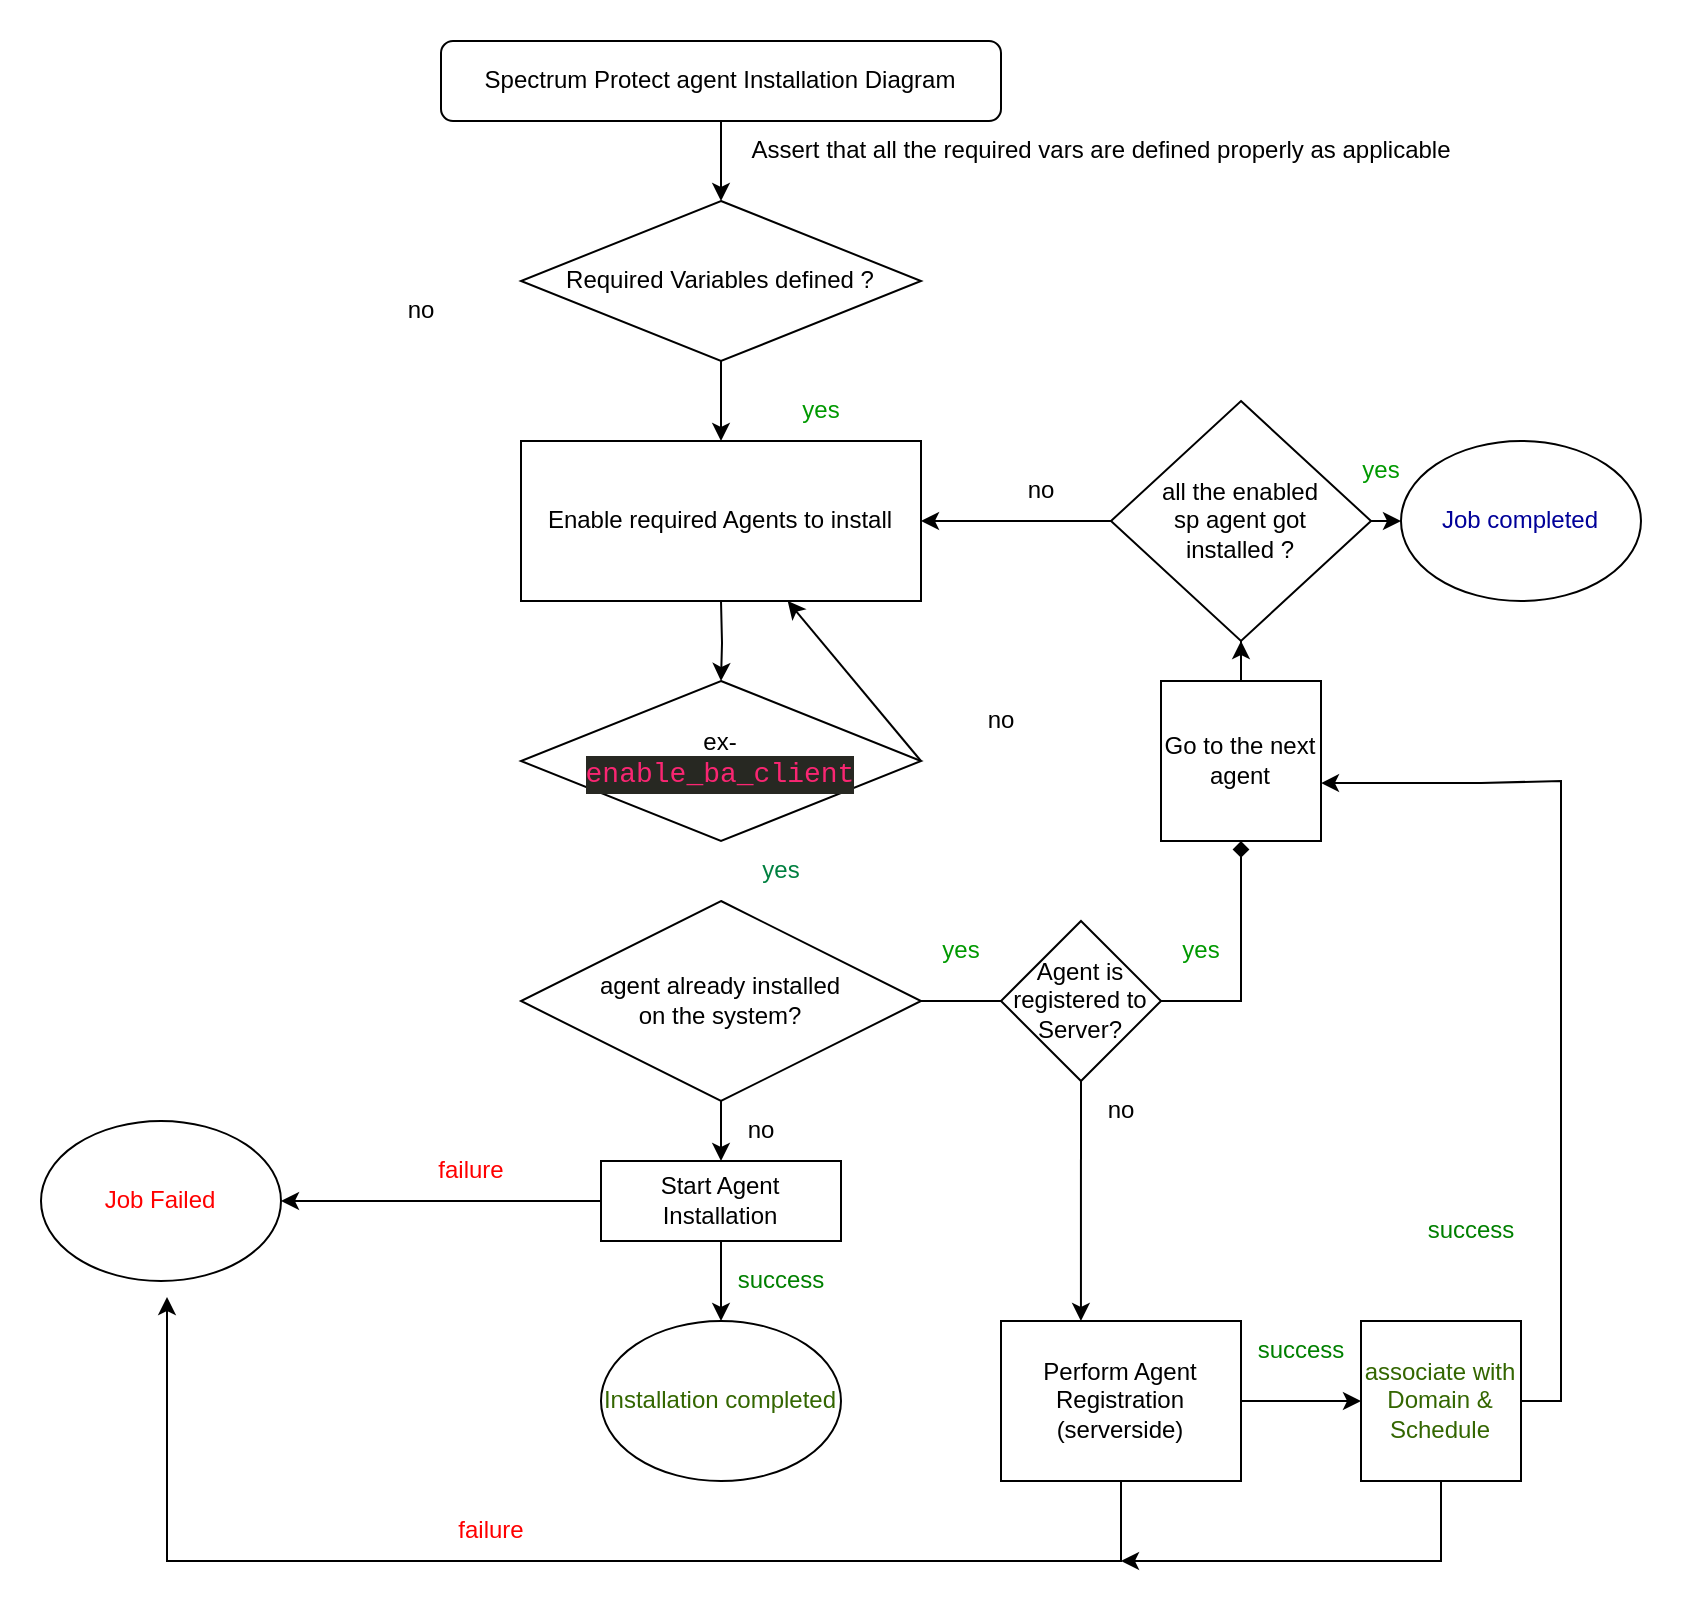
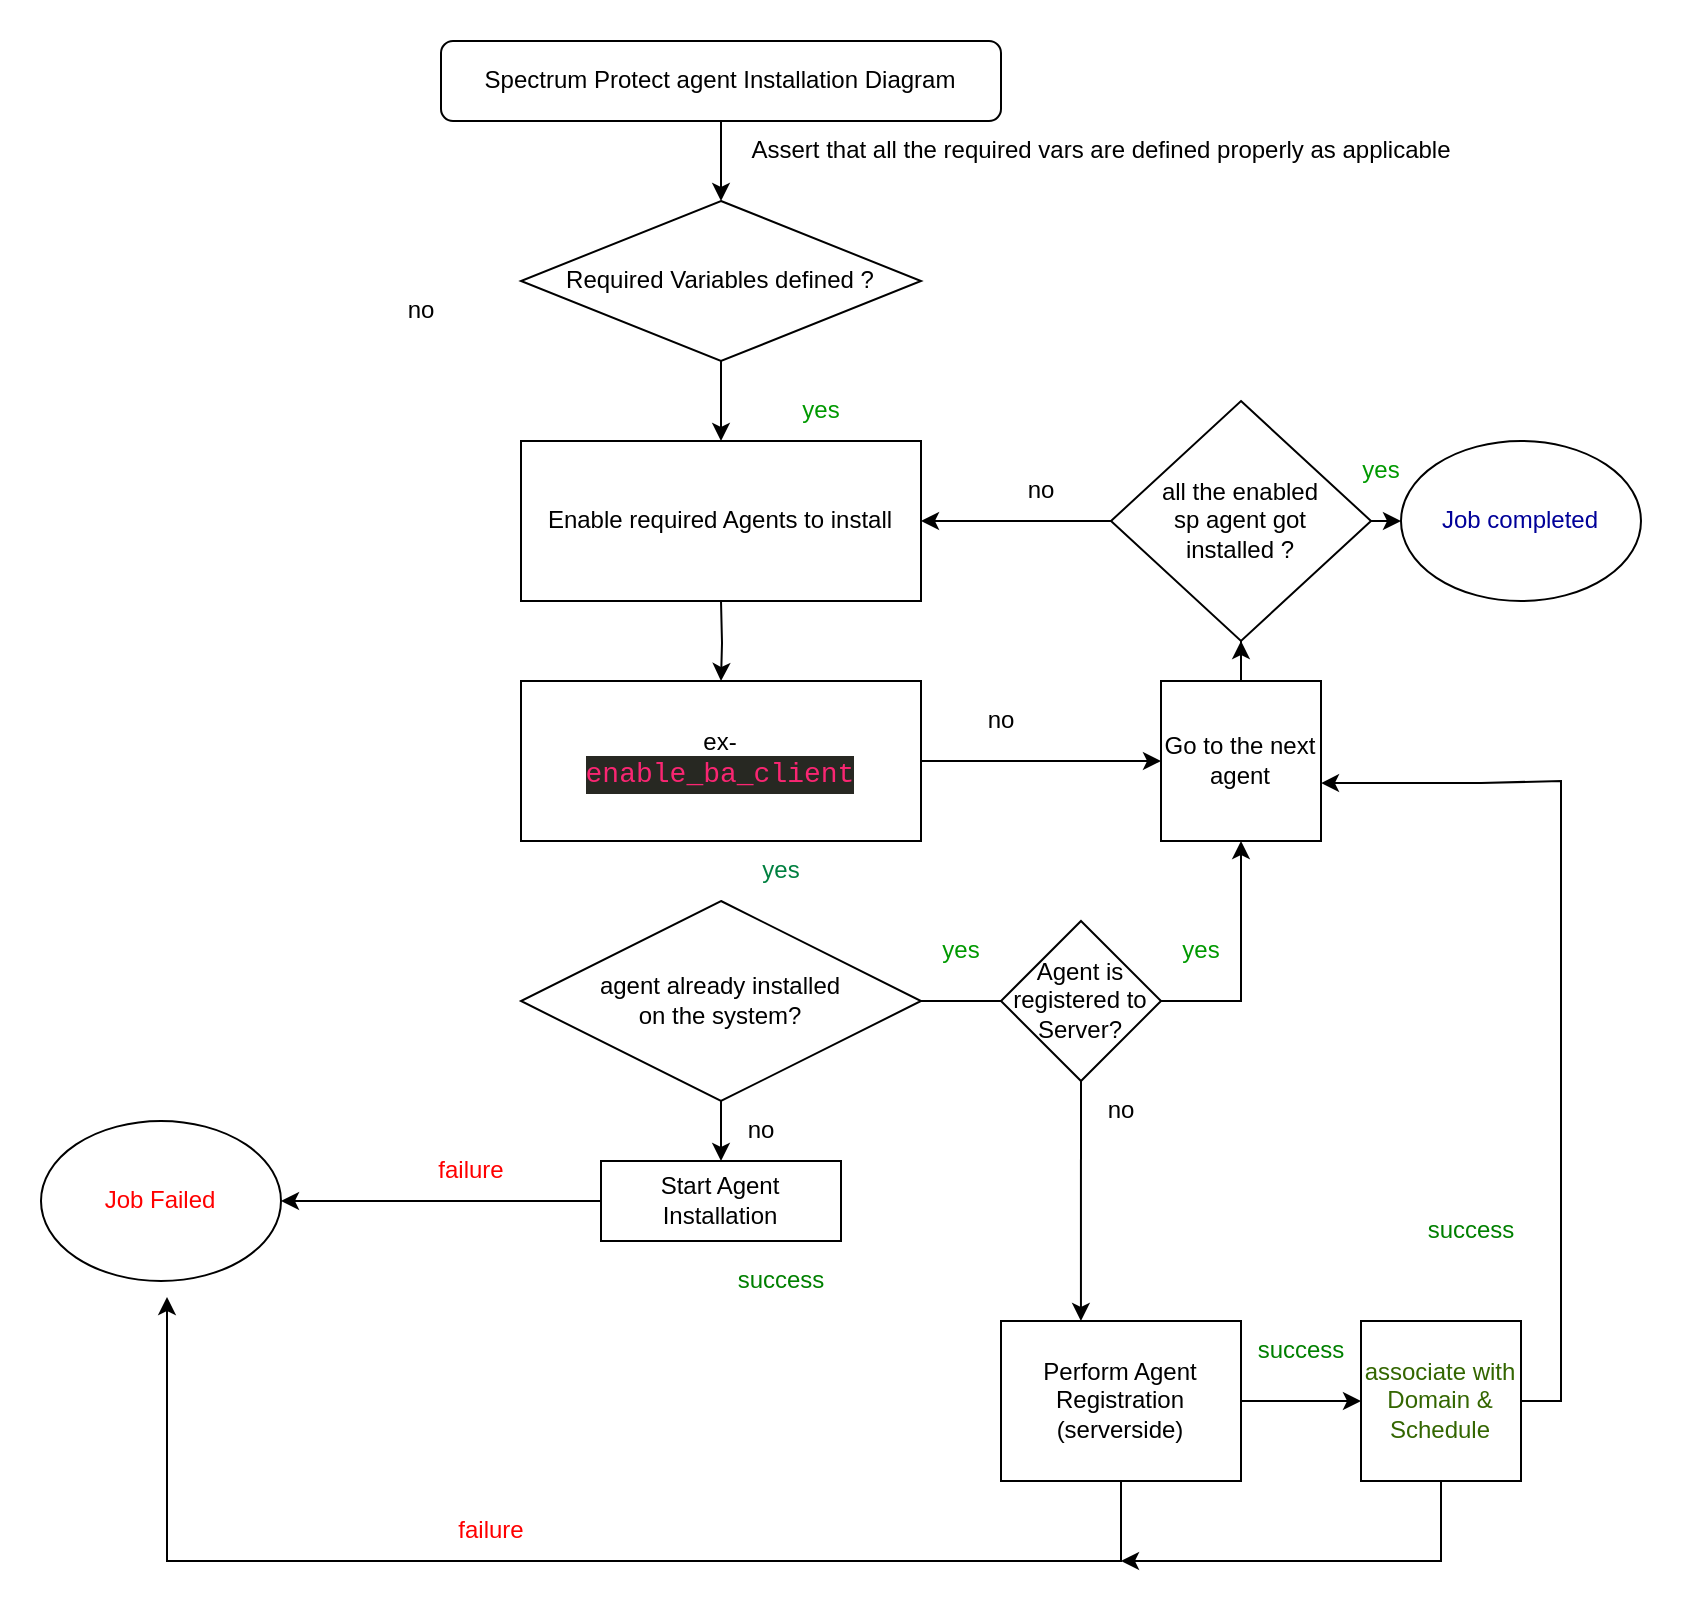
edge "ex- enable_ba_client" -> "Enable required Agents to install": now "ex- enable_ba_client" -> "Go to the next agent"
node "ex- enable_ba_client": shape diamond -> rectangle
edge "Agent is registered to Server?" -> "Go to the next agent": arrowhead diamond -> classic
edge "Start Agent Installation" -> "Installation completed": removed
node "Installation completed": removed
